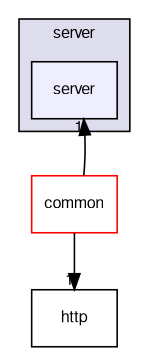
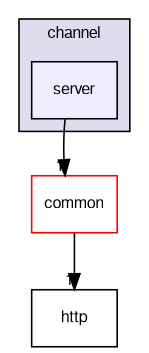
cluster "server": label "server" -> "channel"
edge "common" -> "server": reversed
